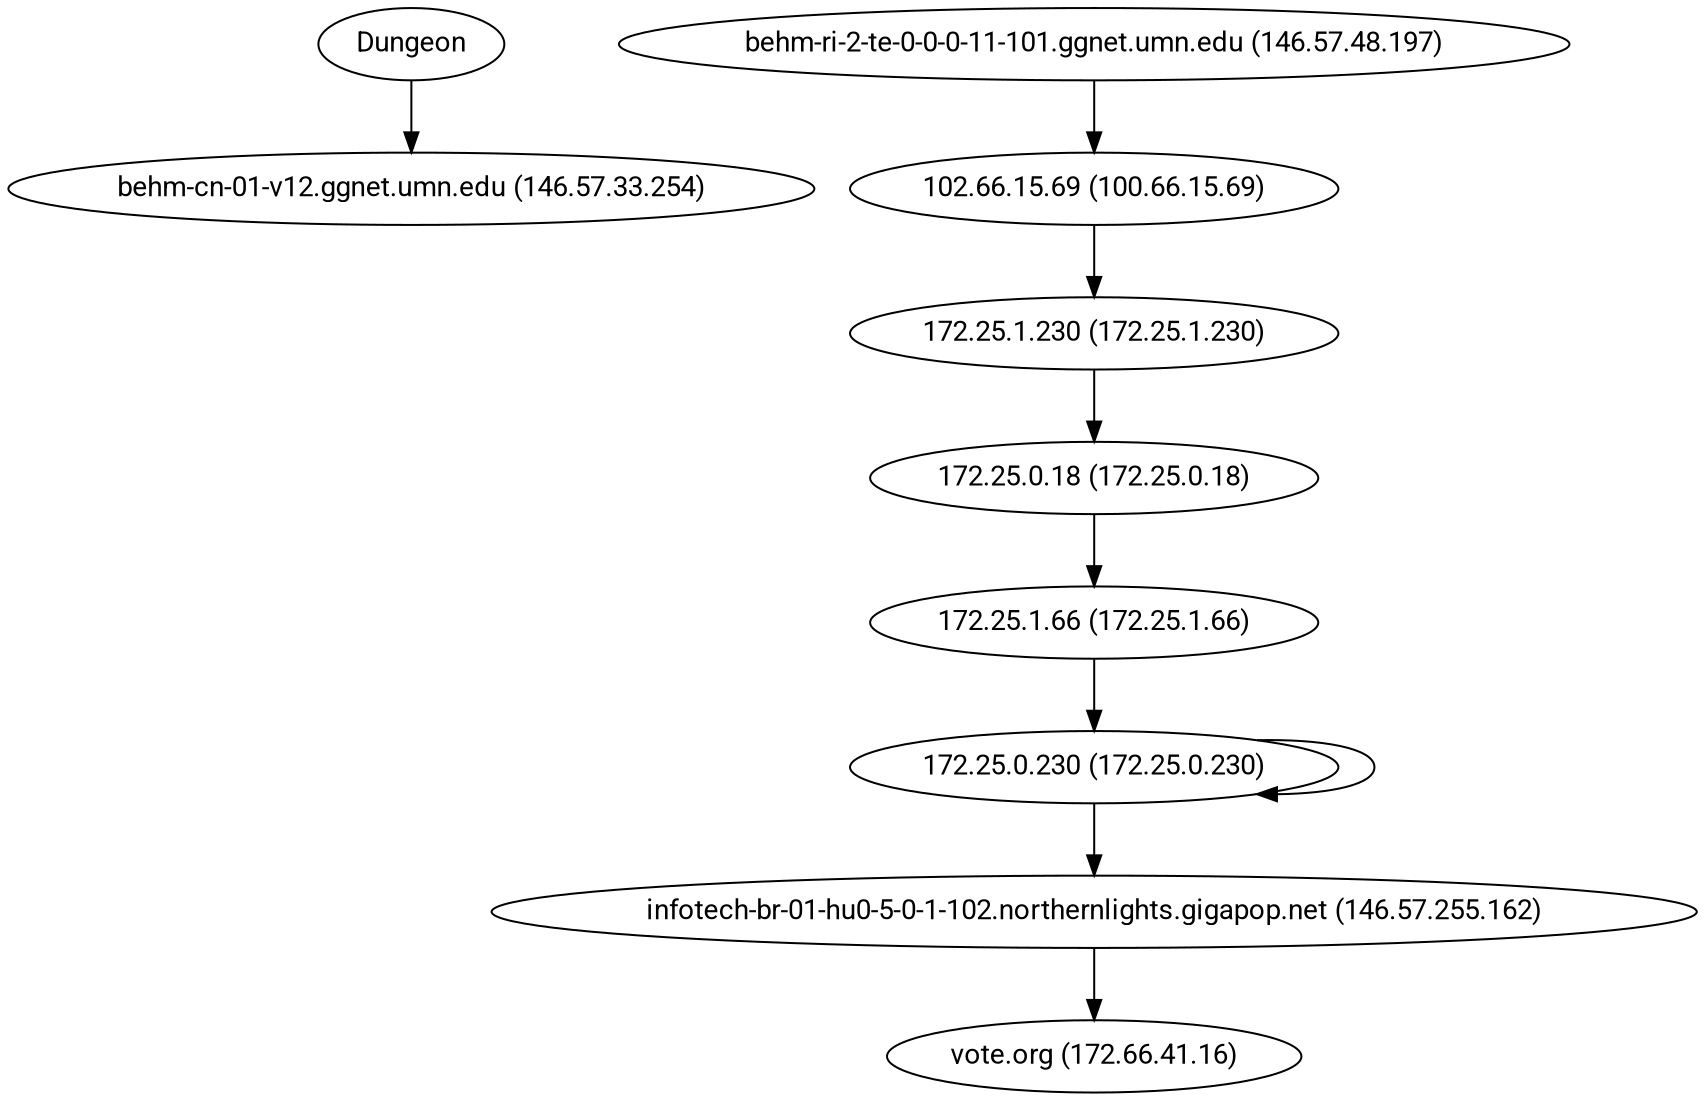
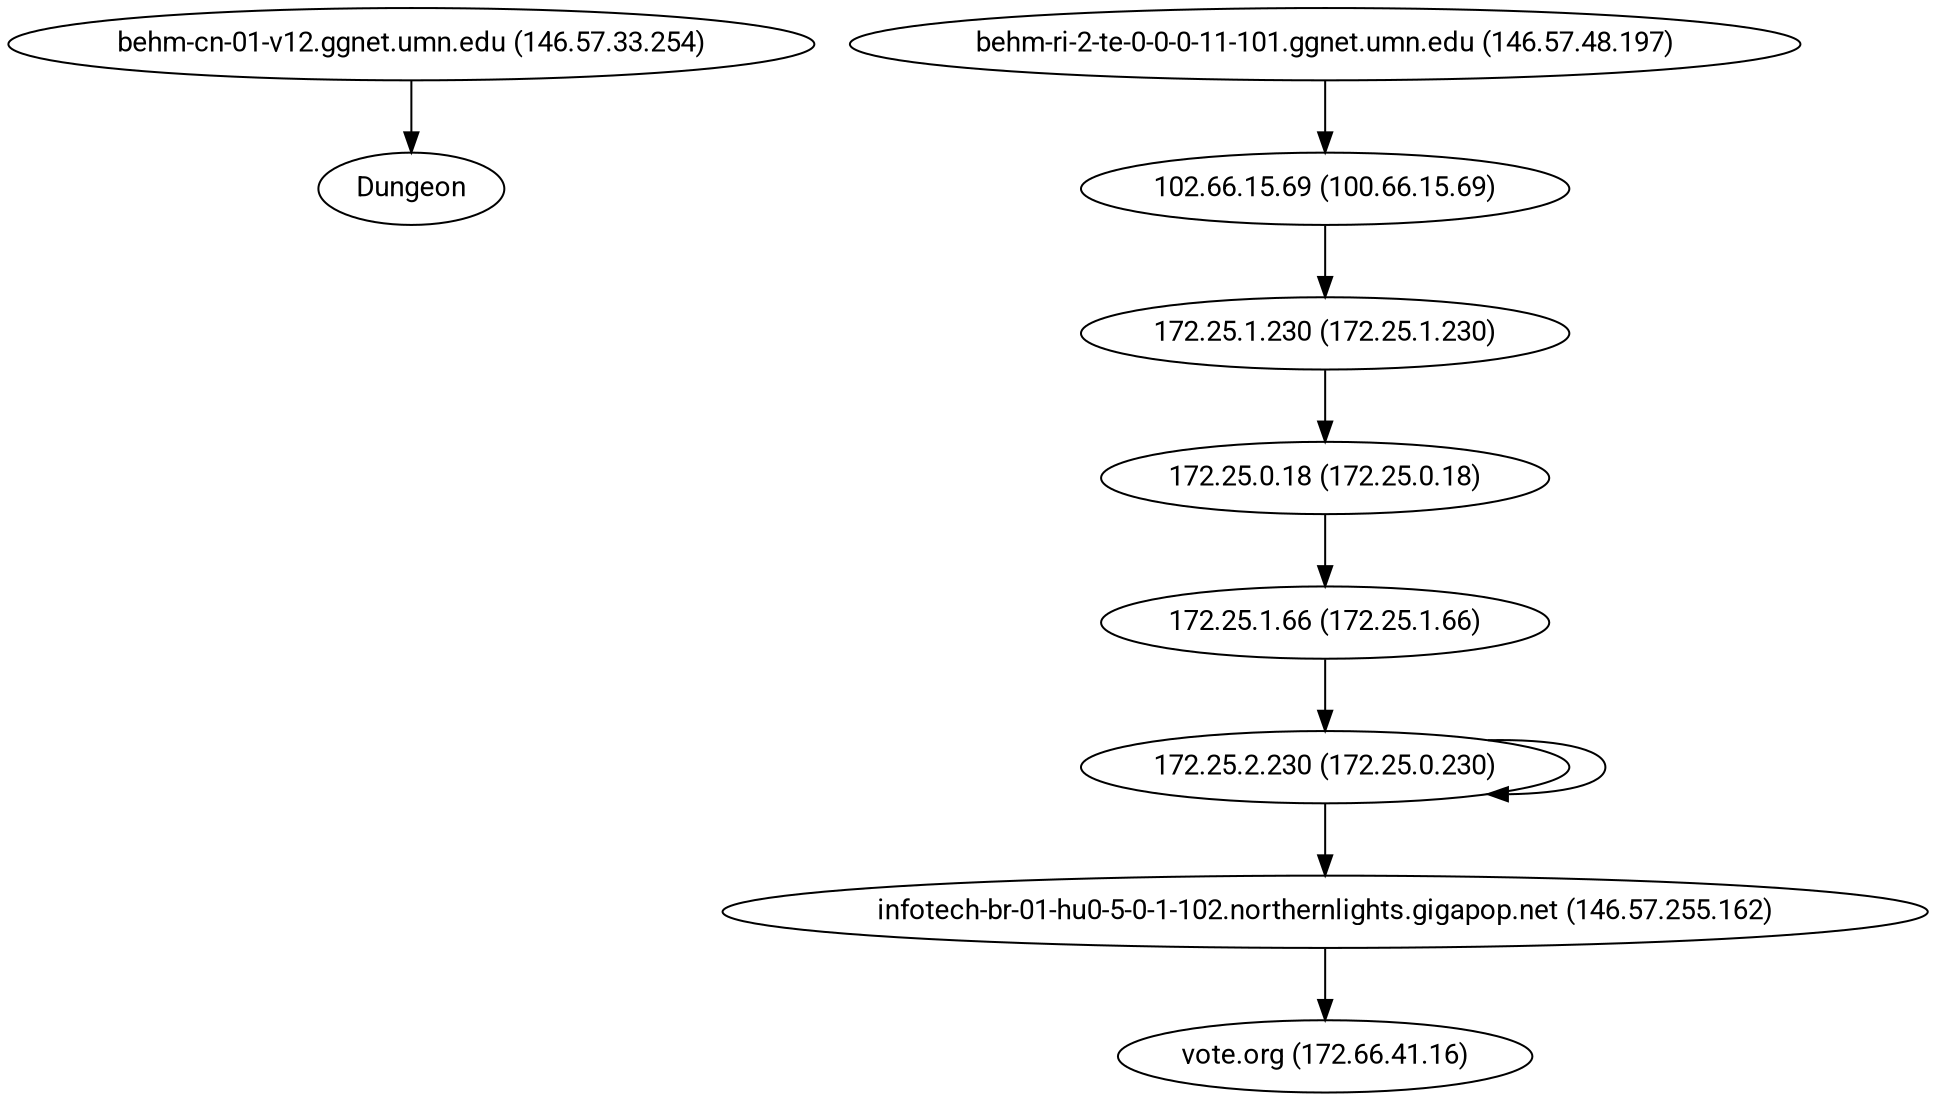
edge "Dungeon" -> "behm-cn-01-v12.ggnet.umn.edu (146.57.33.254)": reversed
node "172.25.0.230 (172.25.0.230)": label "172.25.0.230 (172.25.0.230)" -> "172.25.2.230 (172.25.0.230)"
